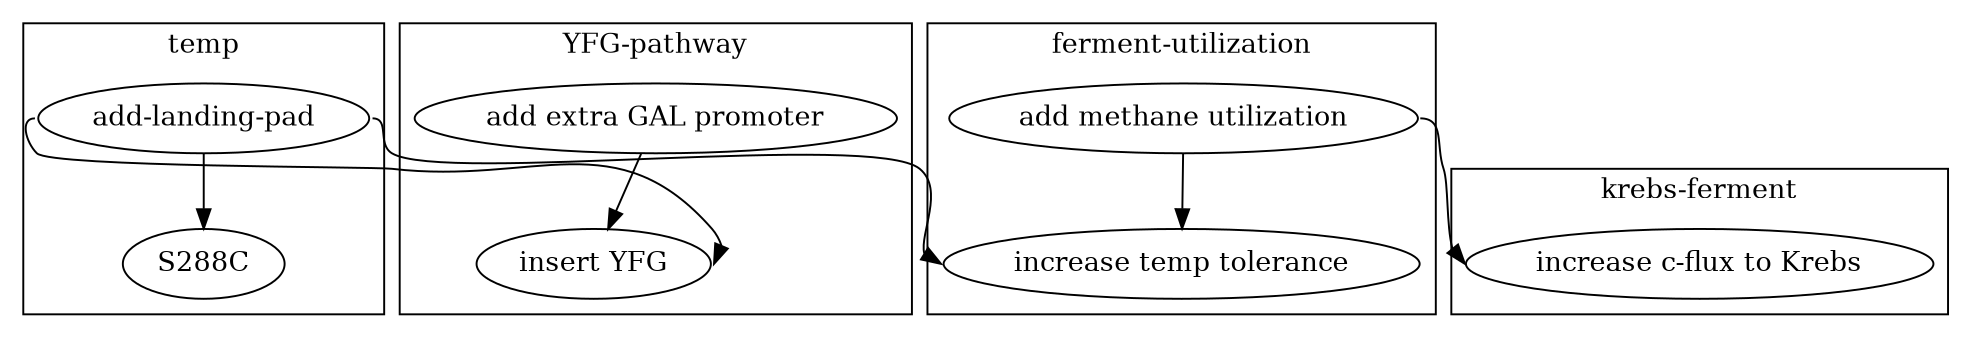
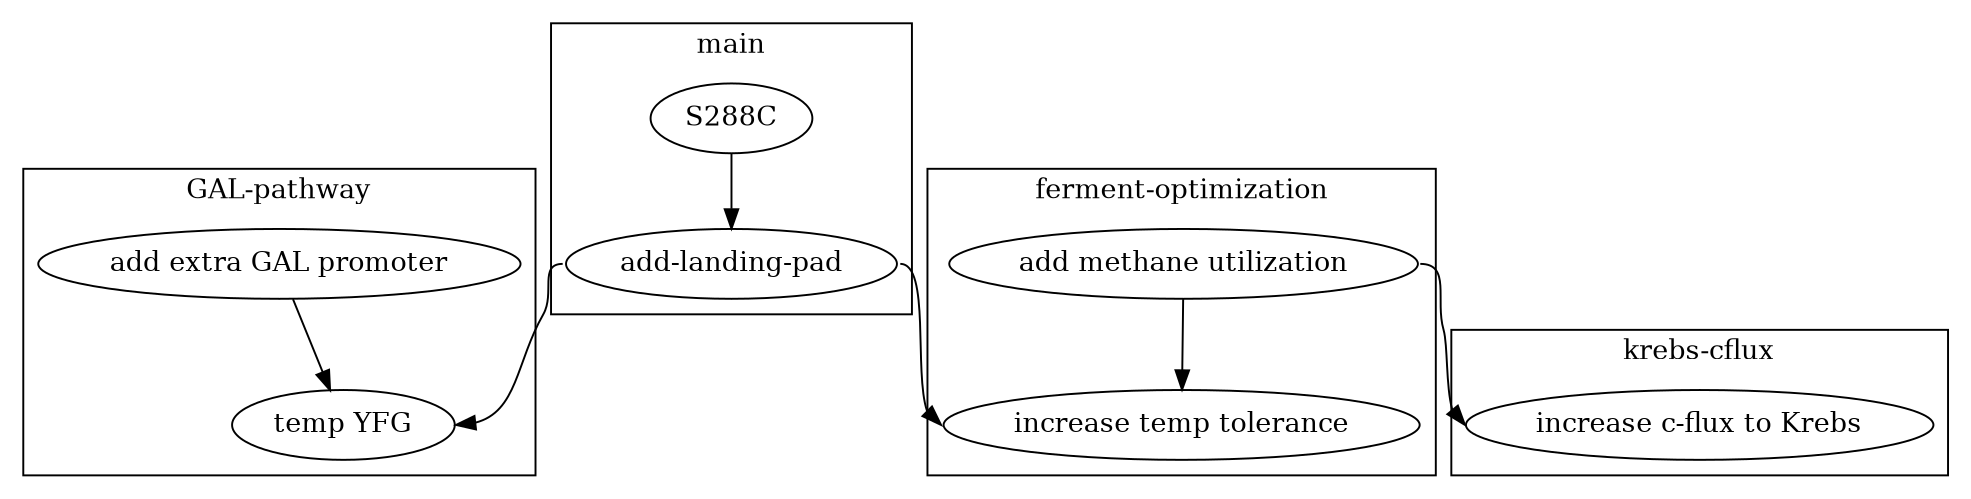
cluster "temp": label "temp" -> "main"
cluster "YFG-pathway": label "YFG-pathway" -> "GAL-pathway"
cluster "ferment-utilization": label "ferment-utilization" -> "ferment-optimization"
edge "add-landing-pad" -> "S288C": reversed
cluster "krebs-ferment": label "krebs-ferment" -> "krebs-cflux"
node "insert YFG": label "insert YFG" -> "temp YFG"
